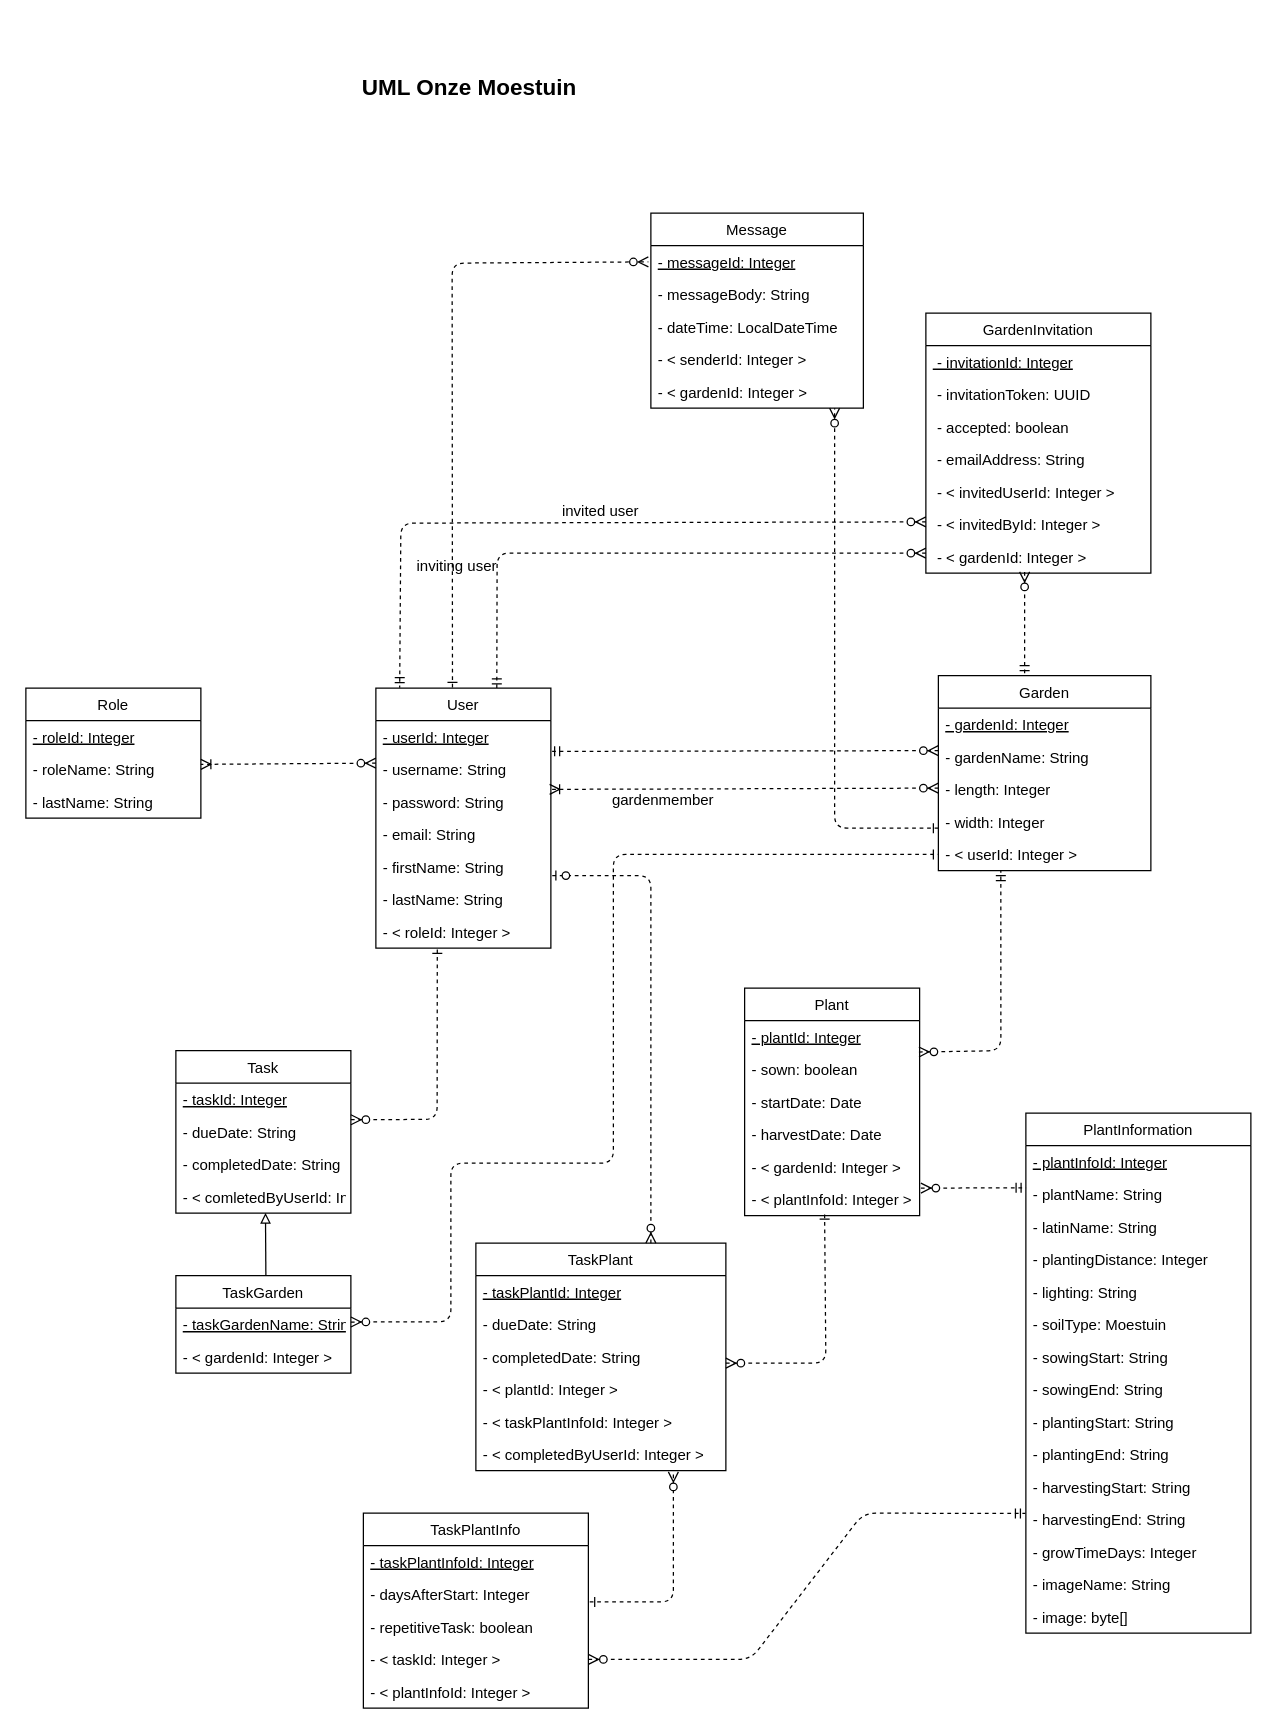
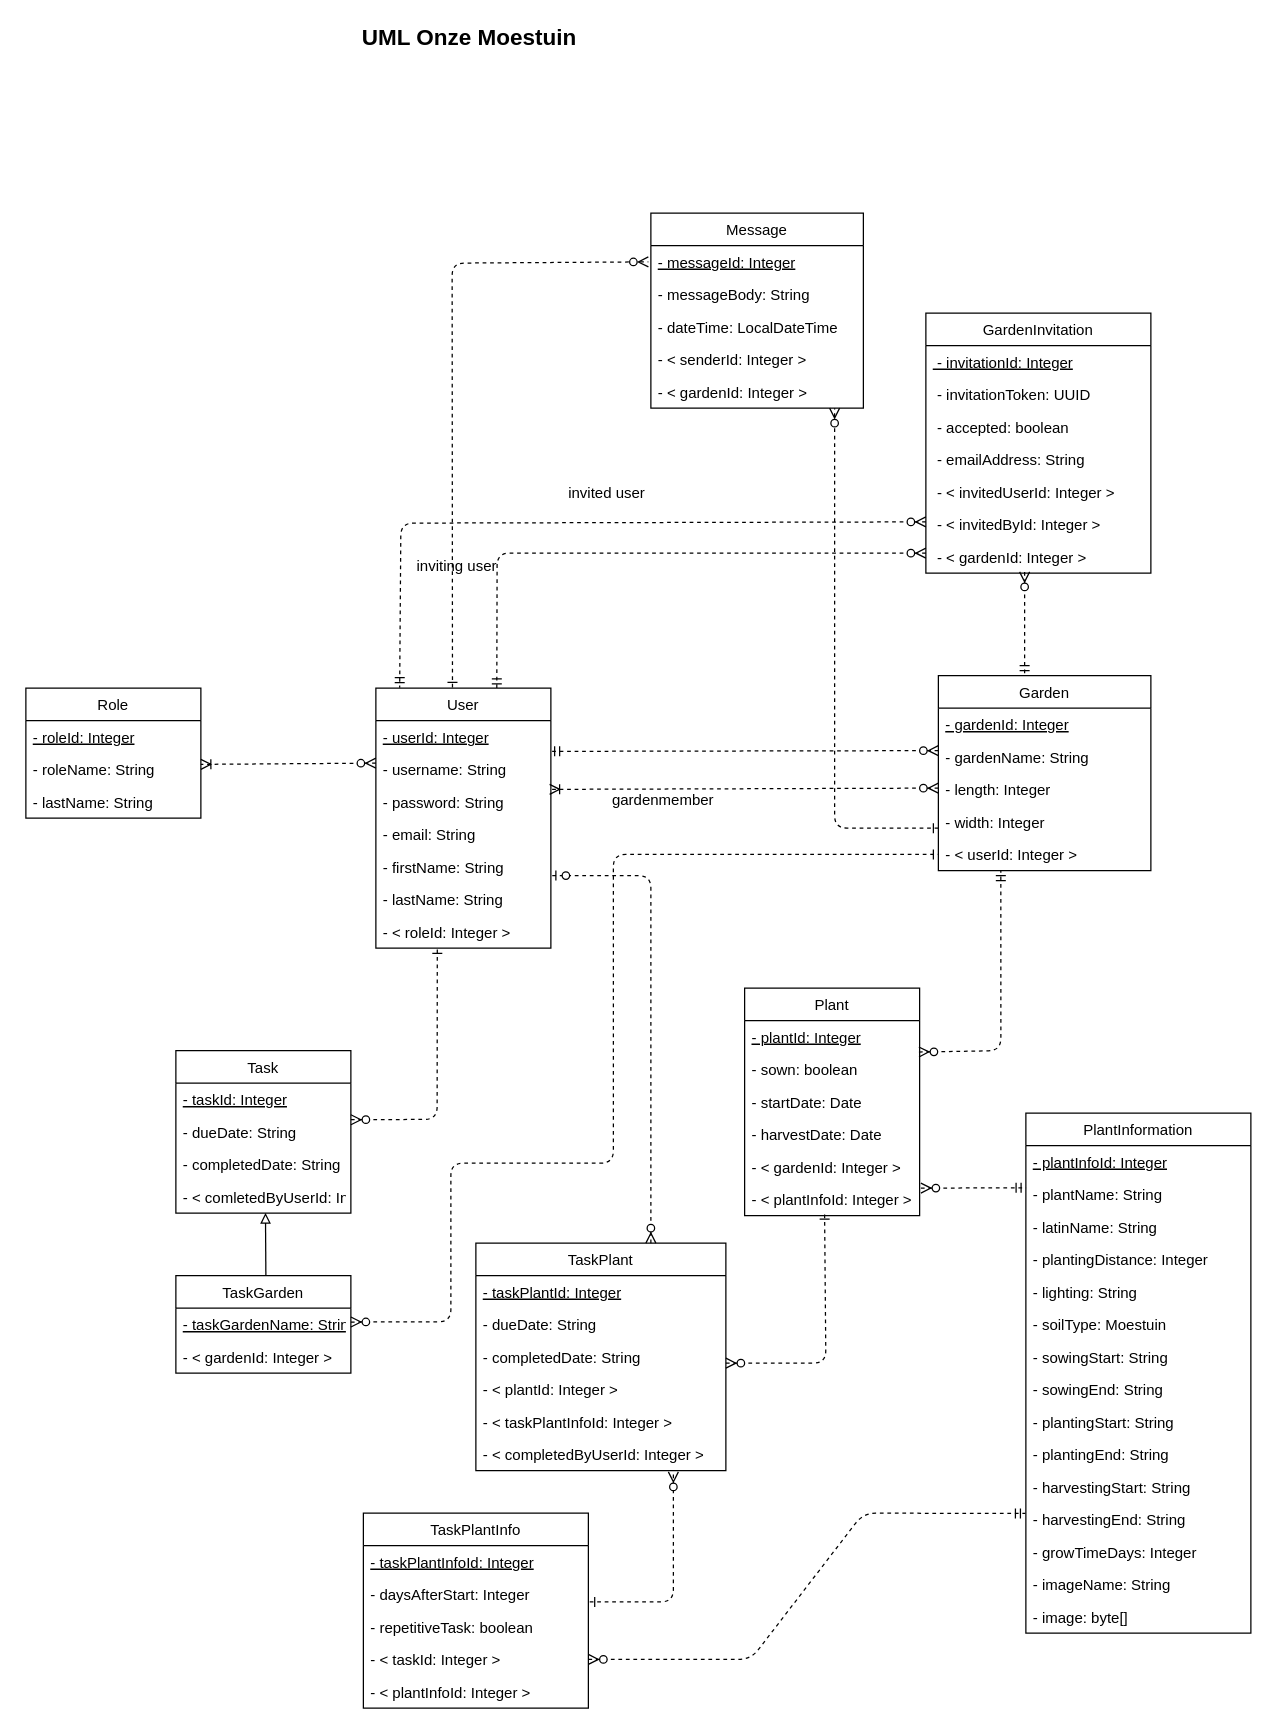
node "UML Onze Moestuin": moved (469, 88) -> (469, 38)
node "invited user": moved (601, 512) -> (607, 493)
